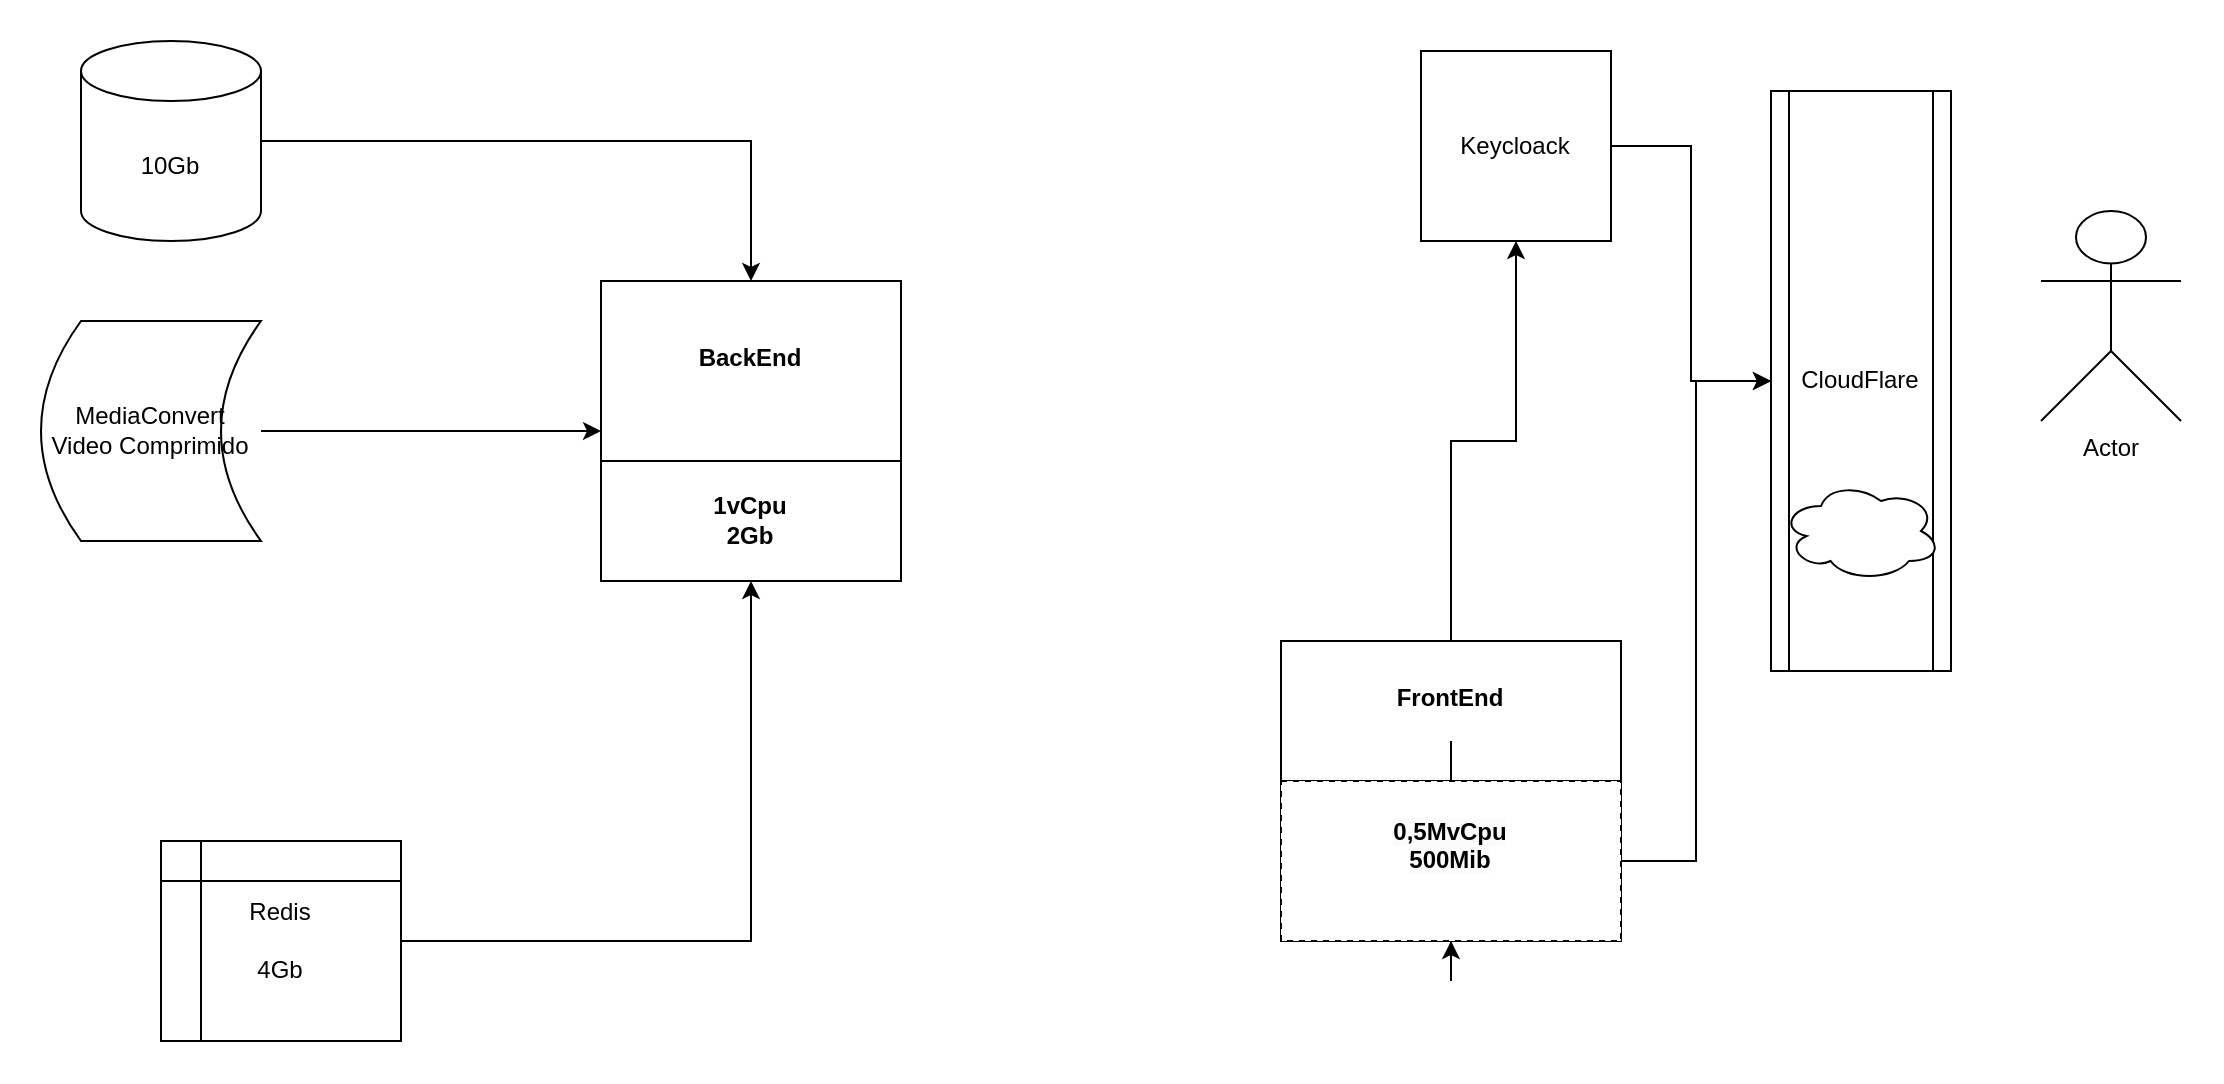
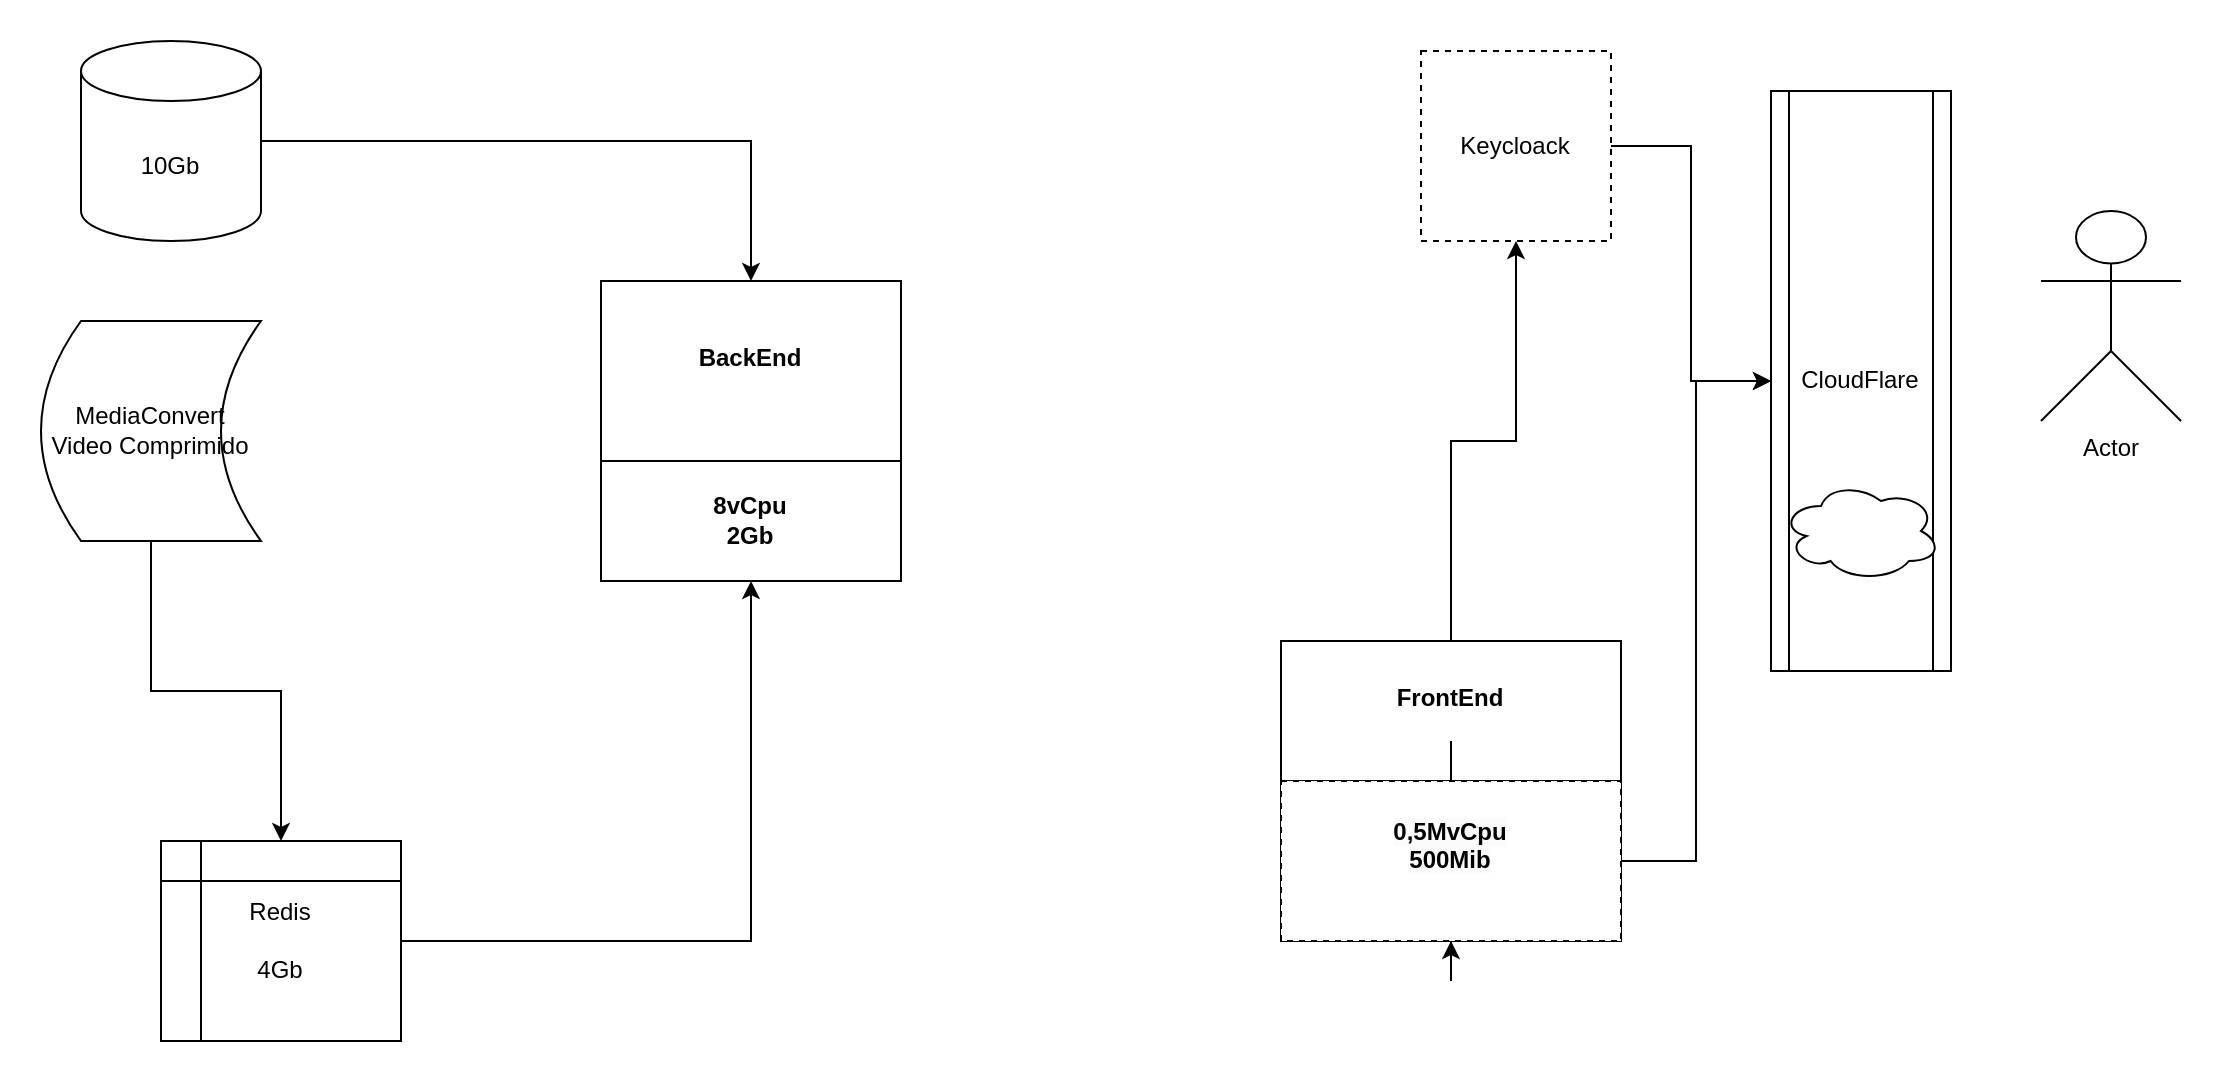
node "Keycloack": style solid -> dashed
edge "MediaConvert Video Comprimido" -> "BackEnd": now "MediaConvert Video Comprimido" -> "Redis 4Gb"
node "1vCpu2Gb": label "1vCpu2Gb" -> "8vCpu2Gb"
